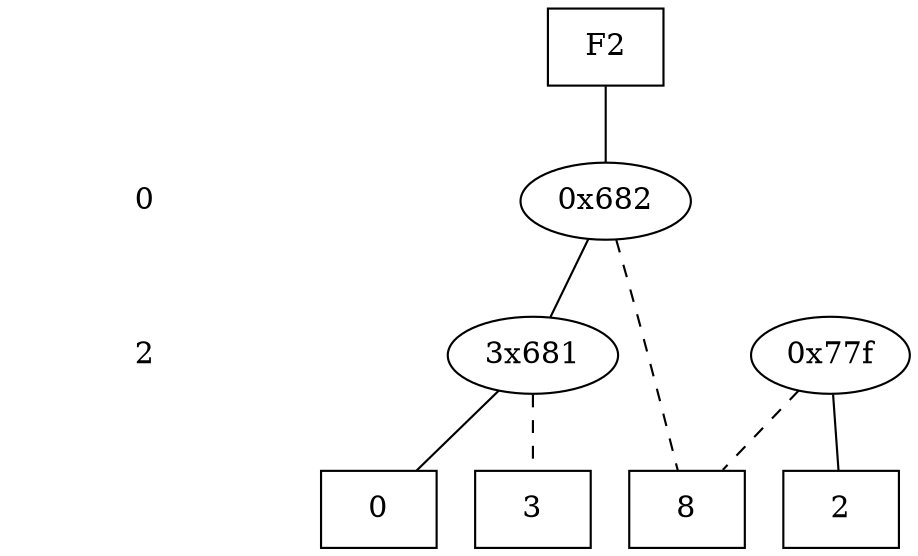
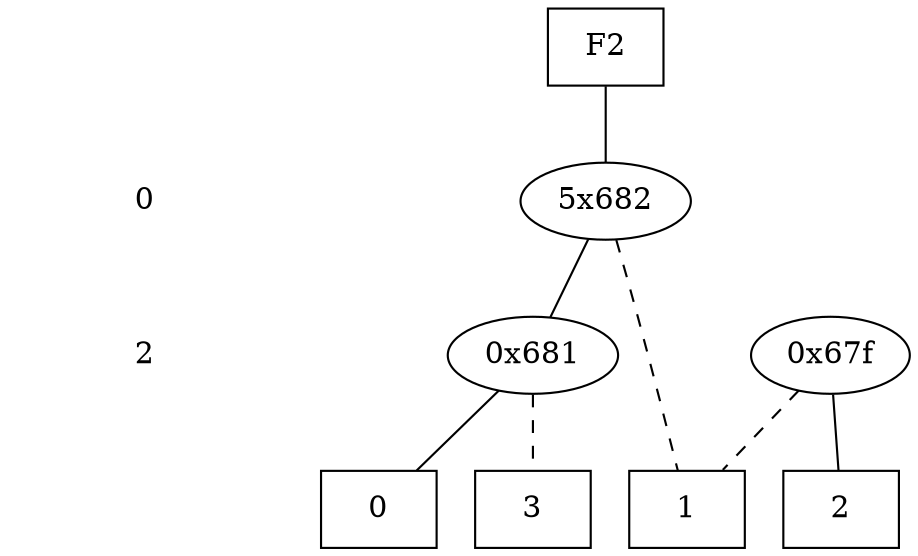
node "0x682": label "0x682" -> "5x682"
node "3x681": label "3x681" -> "0x681"
node "0x77f": label "0x77f" -> "0x67f"
node "8": label "8" -> "1"
